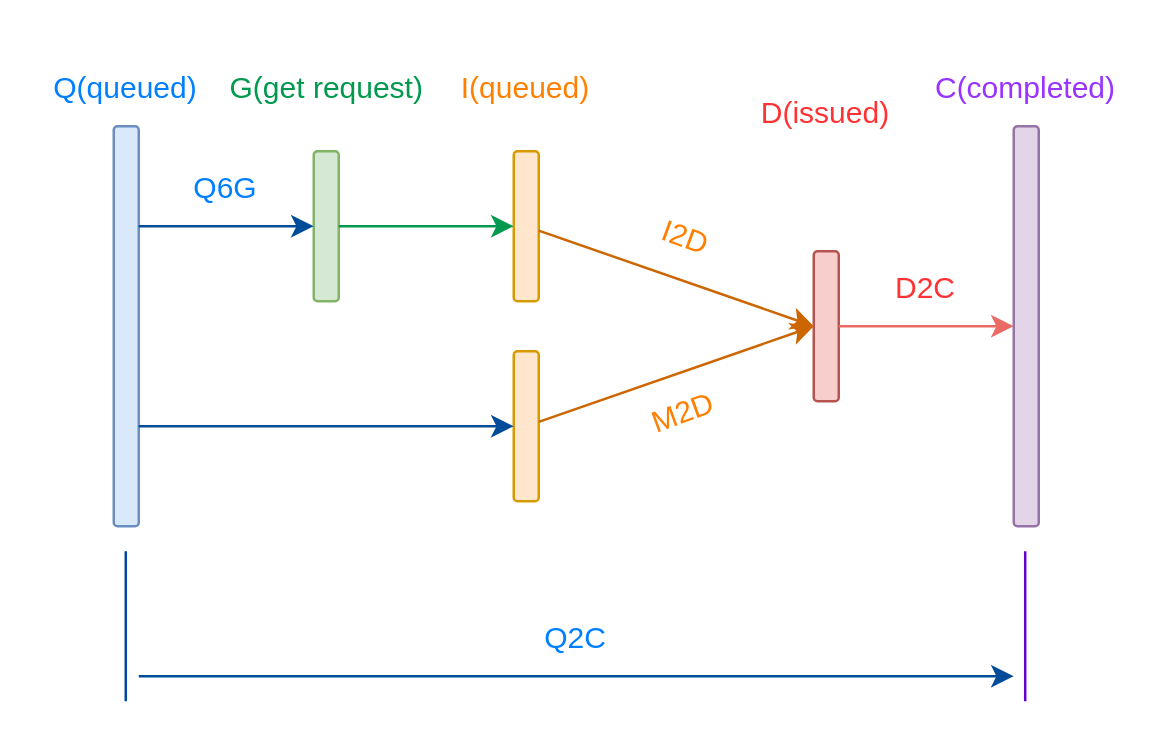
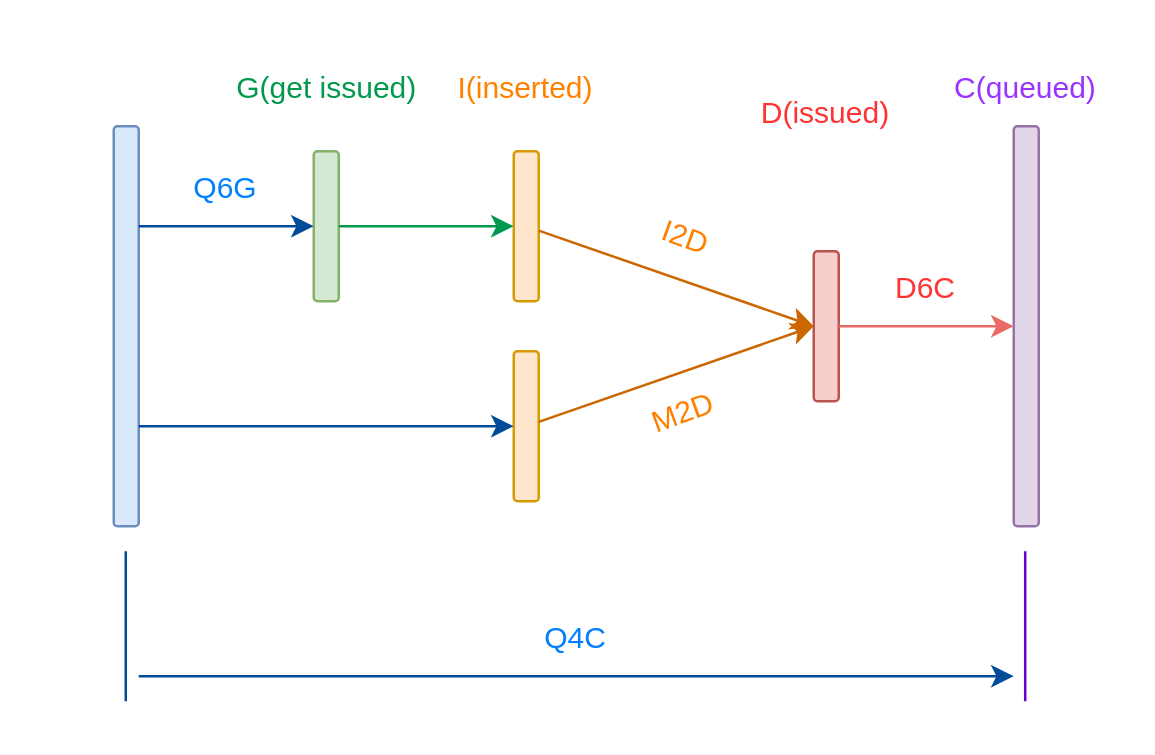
node "Q(queued)": removed
node "G(get request)": label "G(get request)" -> "G(get issued)"
node "I(queued)": label "I(queued)" -> "I(inserted)"
node "C(completed)": label "C(completed)" -> "C(queued)"
node "D2C": label "D2C" -> "D6C"
node "Q2C": label "Q2C" -> "Q4C"
